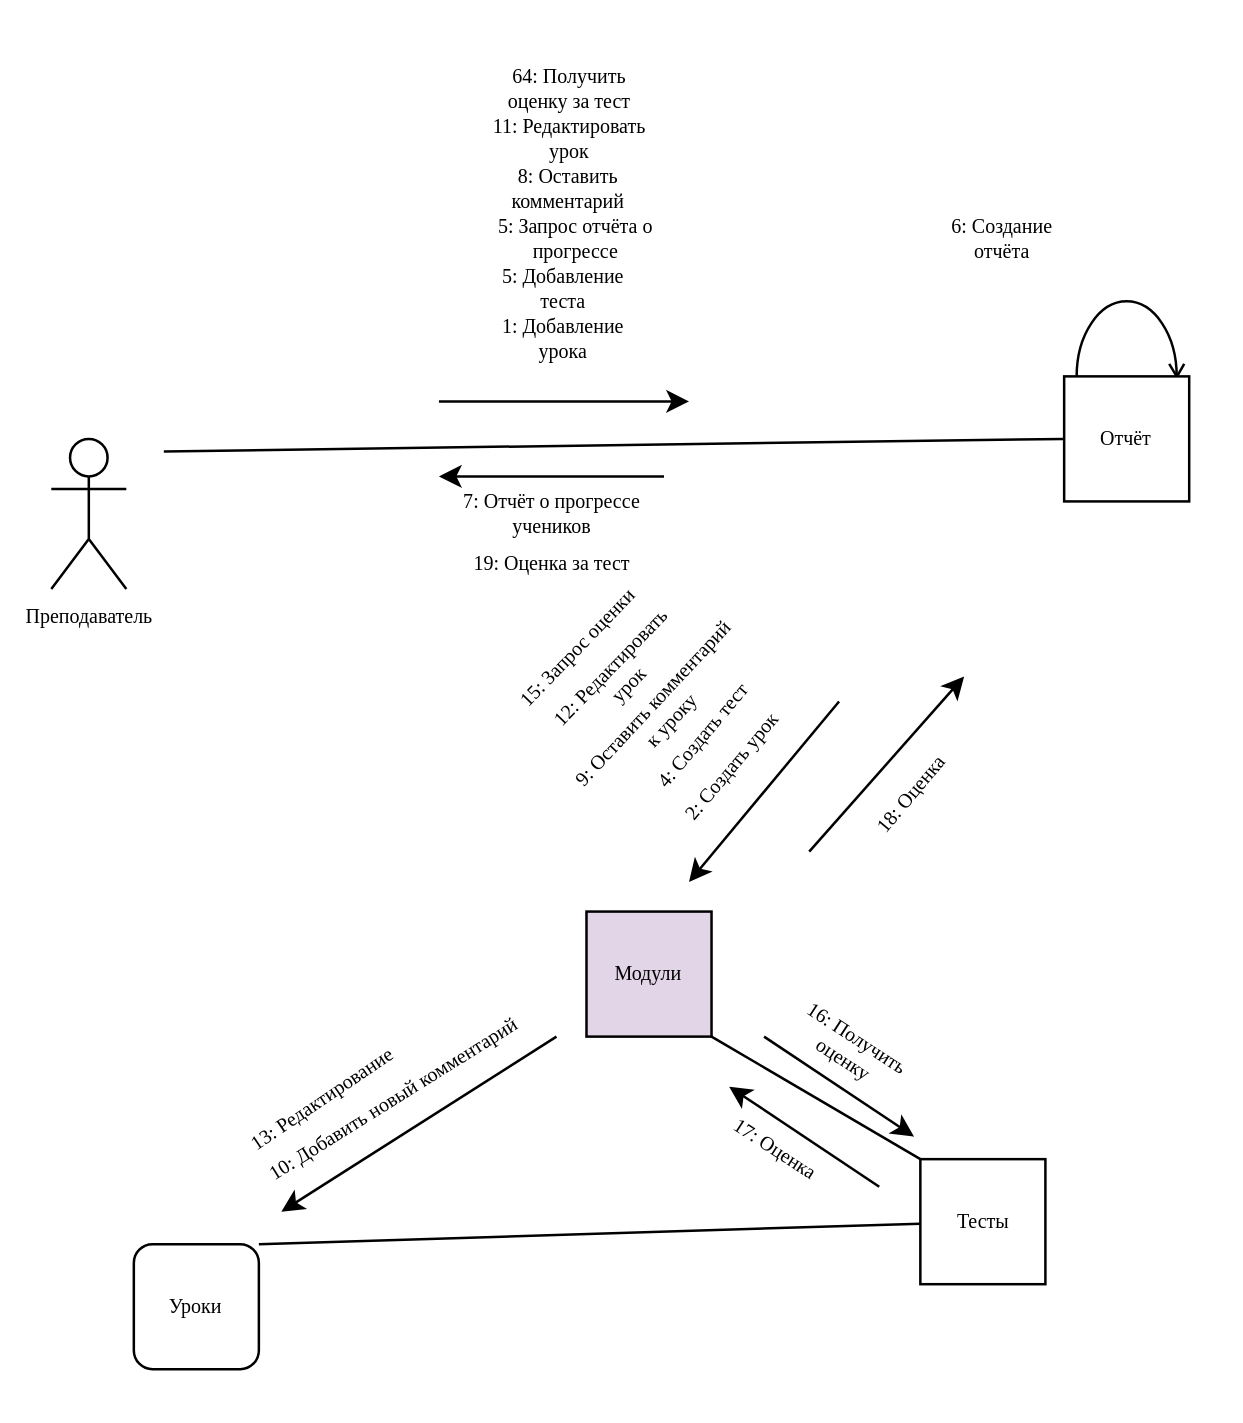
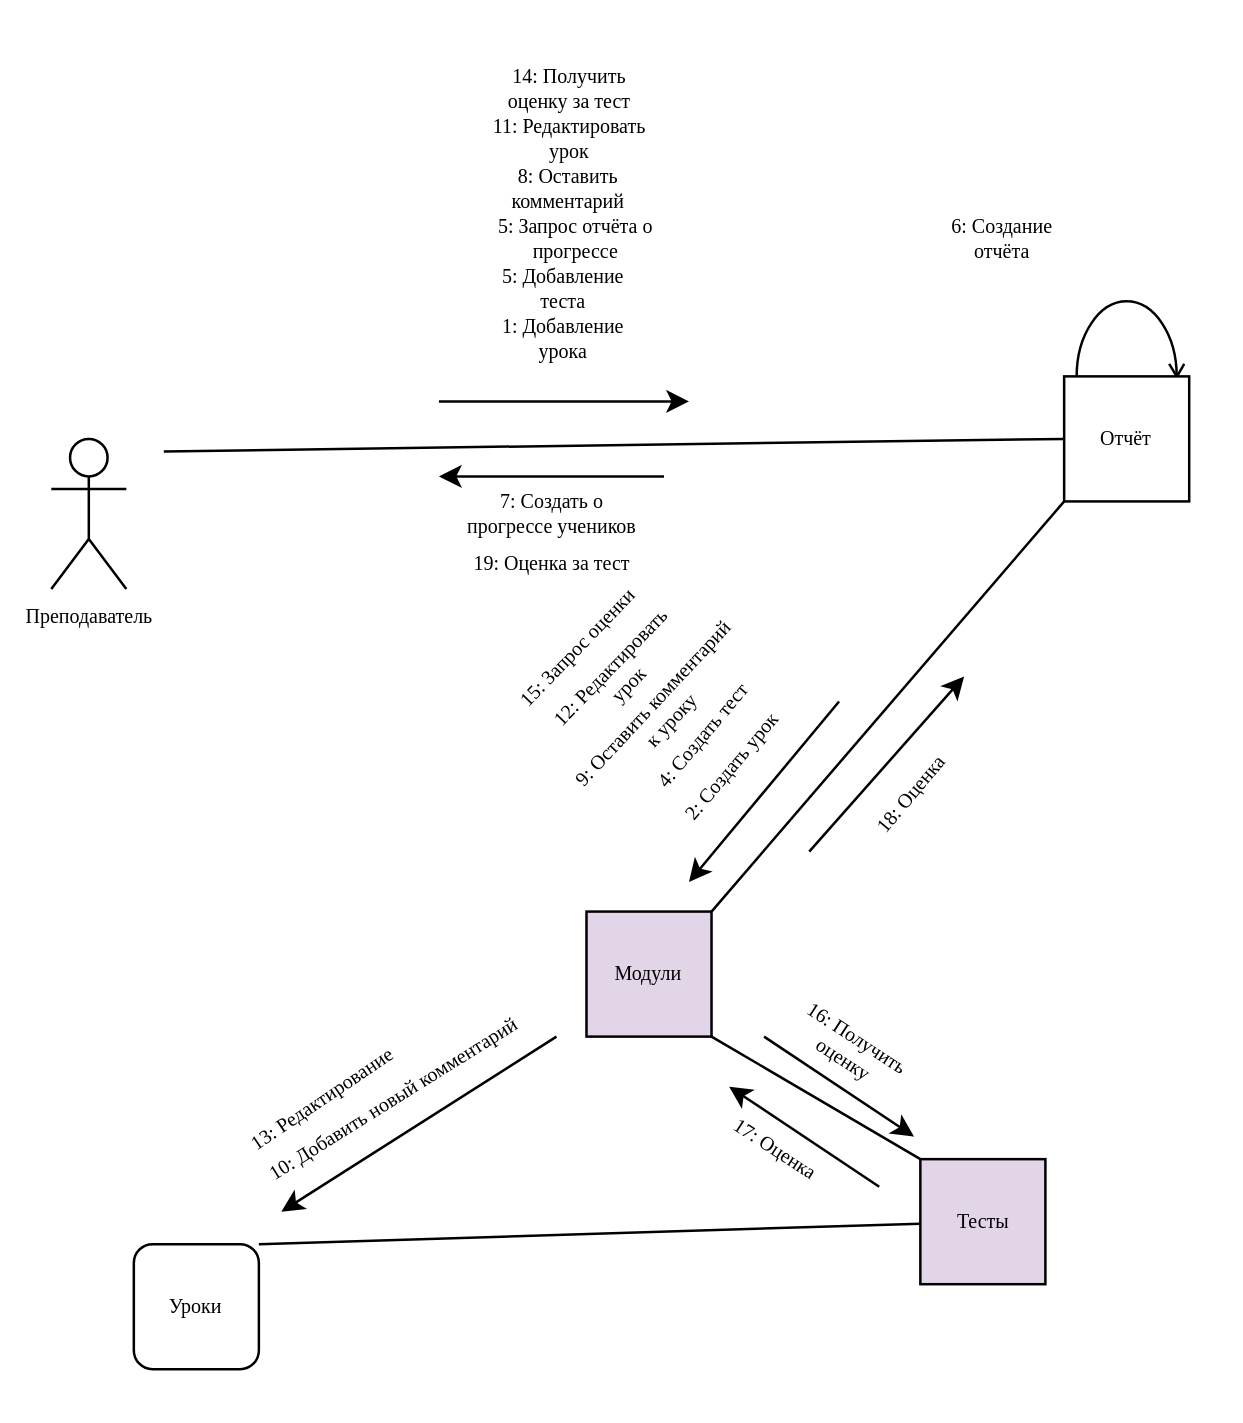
node "64: Получить оценку за тест": label "64: Получить оценку за тест" -> "14: Получить оценку за тест"
node "7: Отчёт о прогрессе учеников": label "7: Отчёт о прогрессе учеников" -> "7: Создать о прогрессе учеников"
edge "Отчёт" -- "Модули": added
node "Тесты": fillcolor #ffffff -> #e1d5e7
